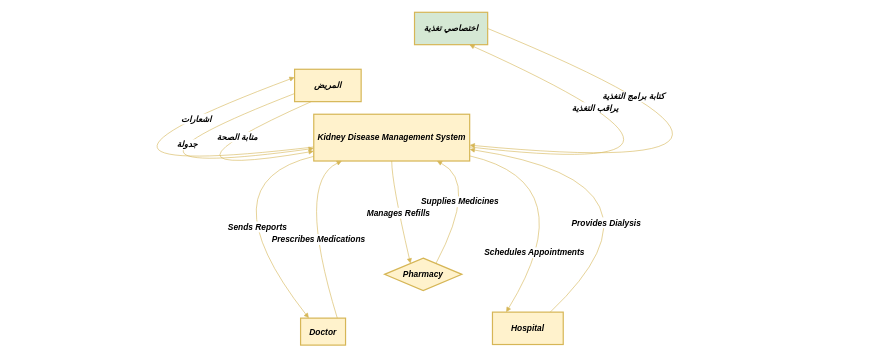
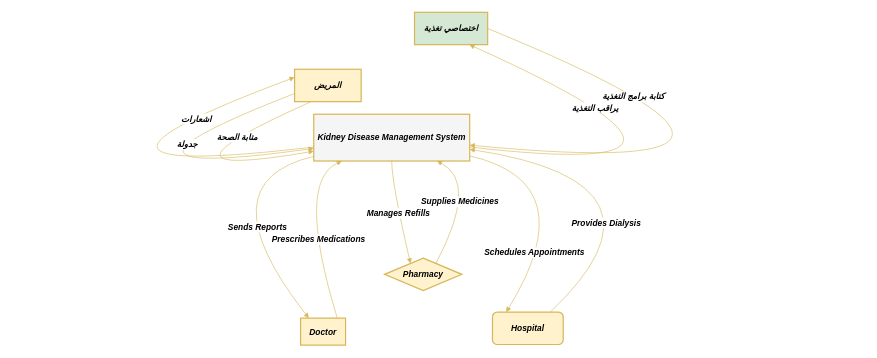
node "Kidney Disease Management System": fillcolor #fff2cc -> #f5f5f5
node "Hospital": shape rectangle -> rounded rectangle
